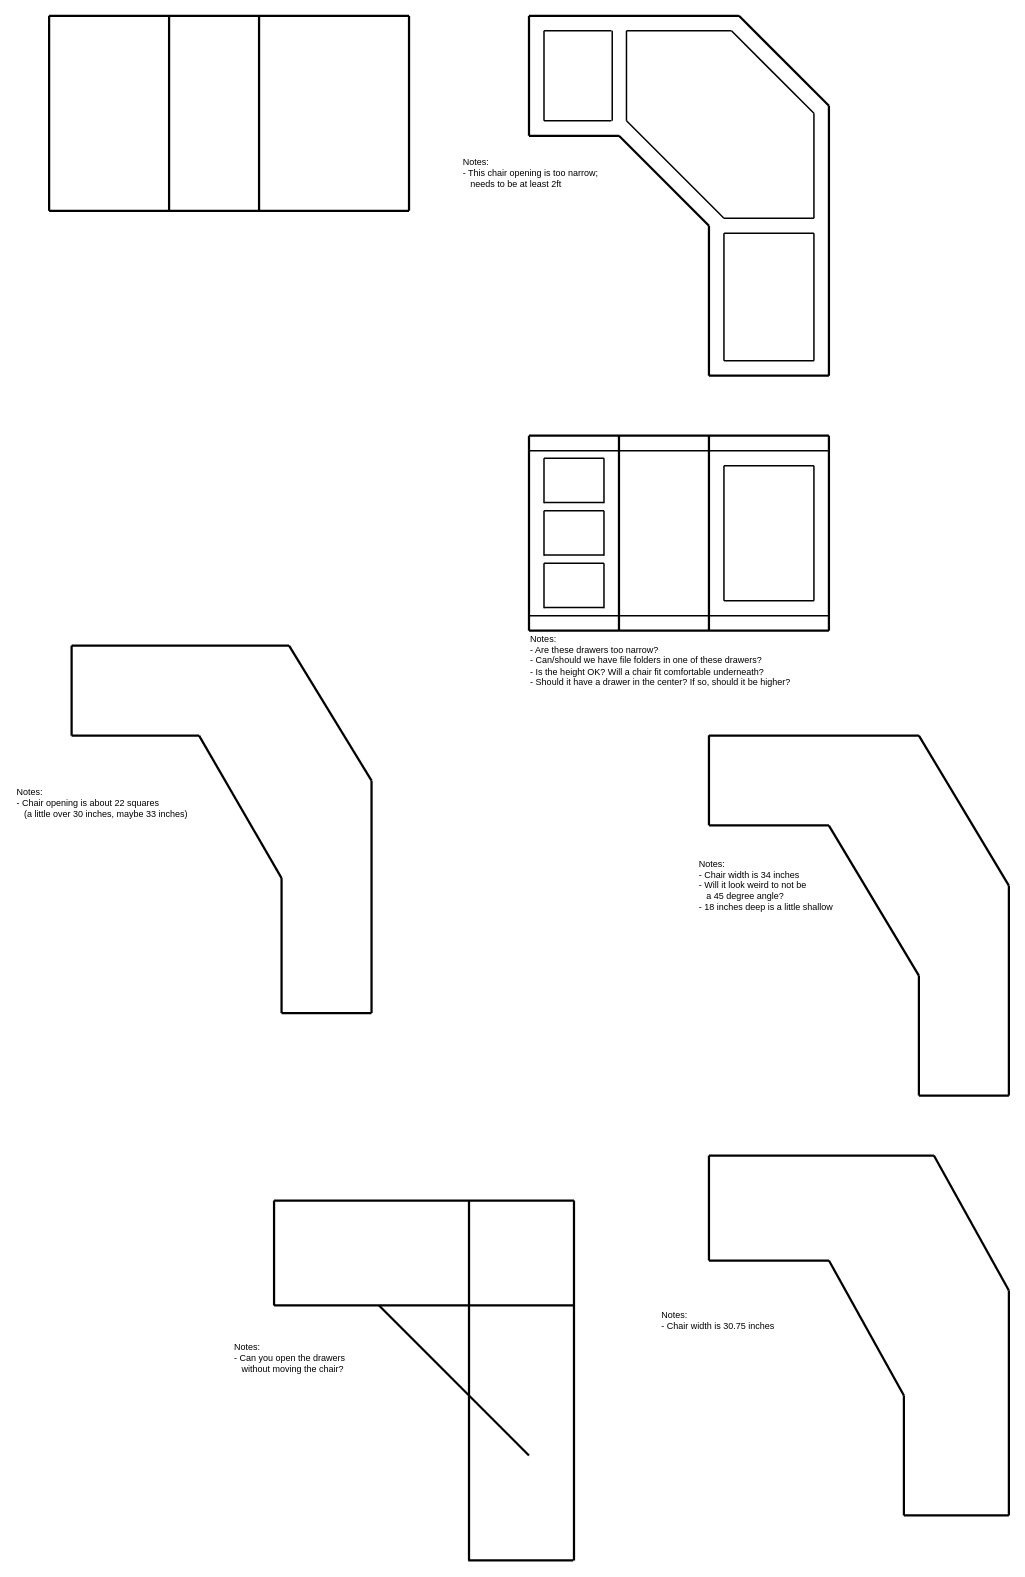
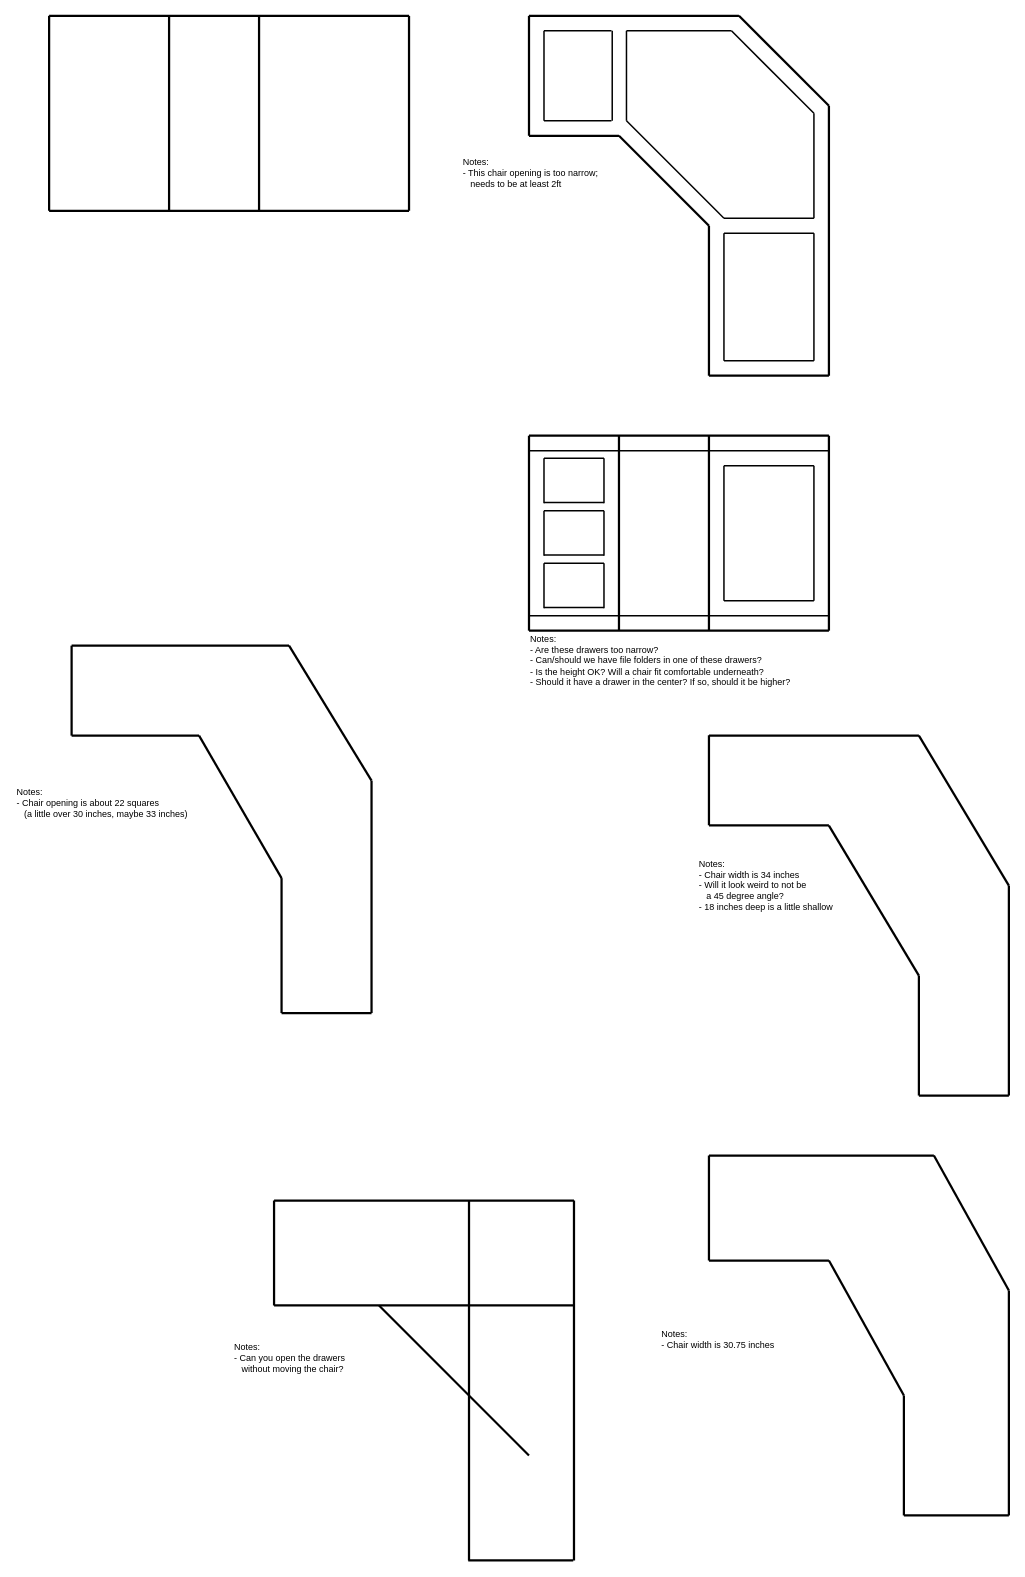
node "Notes: - Chair width is 30.75 inches": moved (724, 1320) -> (724, 1339)
